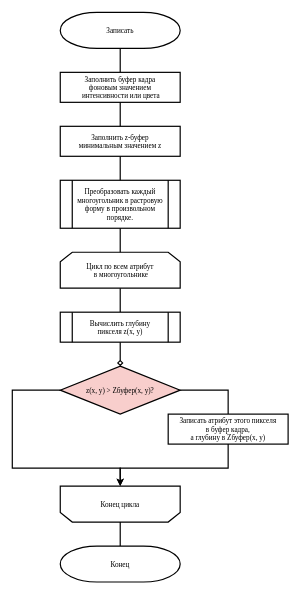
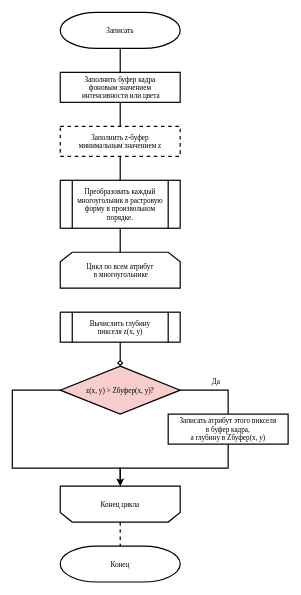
node "Заполнить z-буфер минимальным значением z": style solid -> dashed
edge "Цикл по всем атрибут в многоугольнике" -- "Вычислить глубину пикселя z(x, y)": removed
node "Да": added
edge "Конец цикла" -- "Конец": style solid -> dashed
